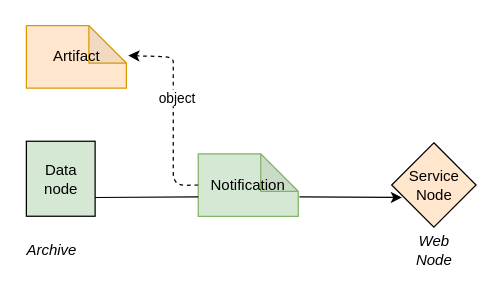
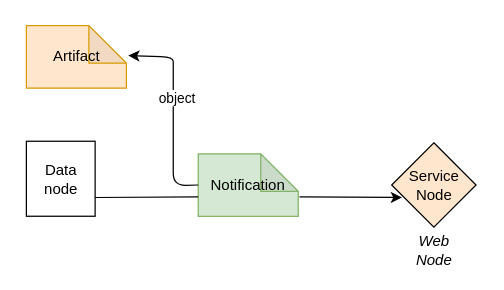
edge "Notification" -> "Artifact": style dashed -> solid
node "Data node": fillcolor #d5e8d4 -> #ffffff
node "Archive": removed
